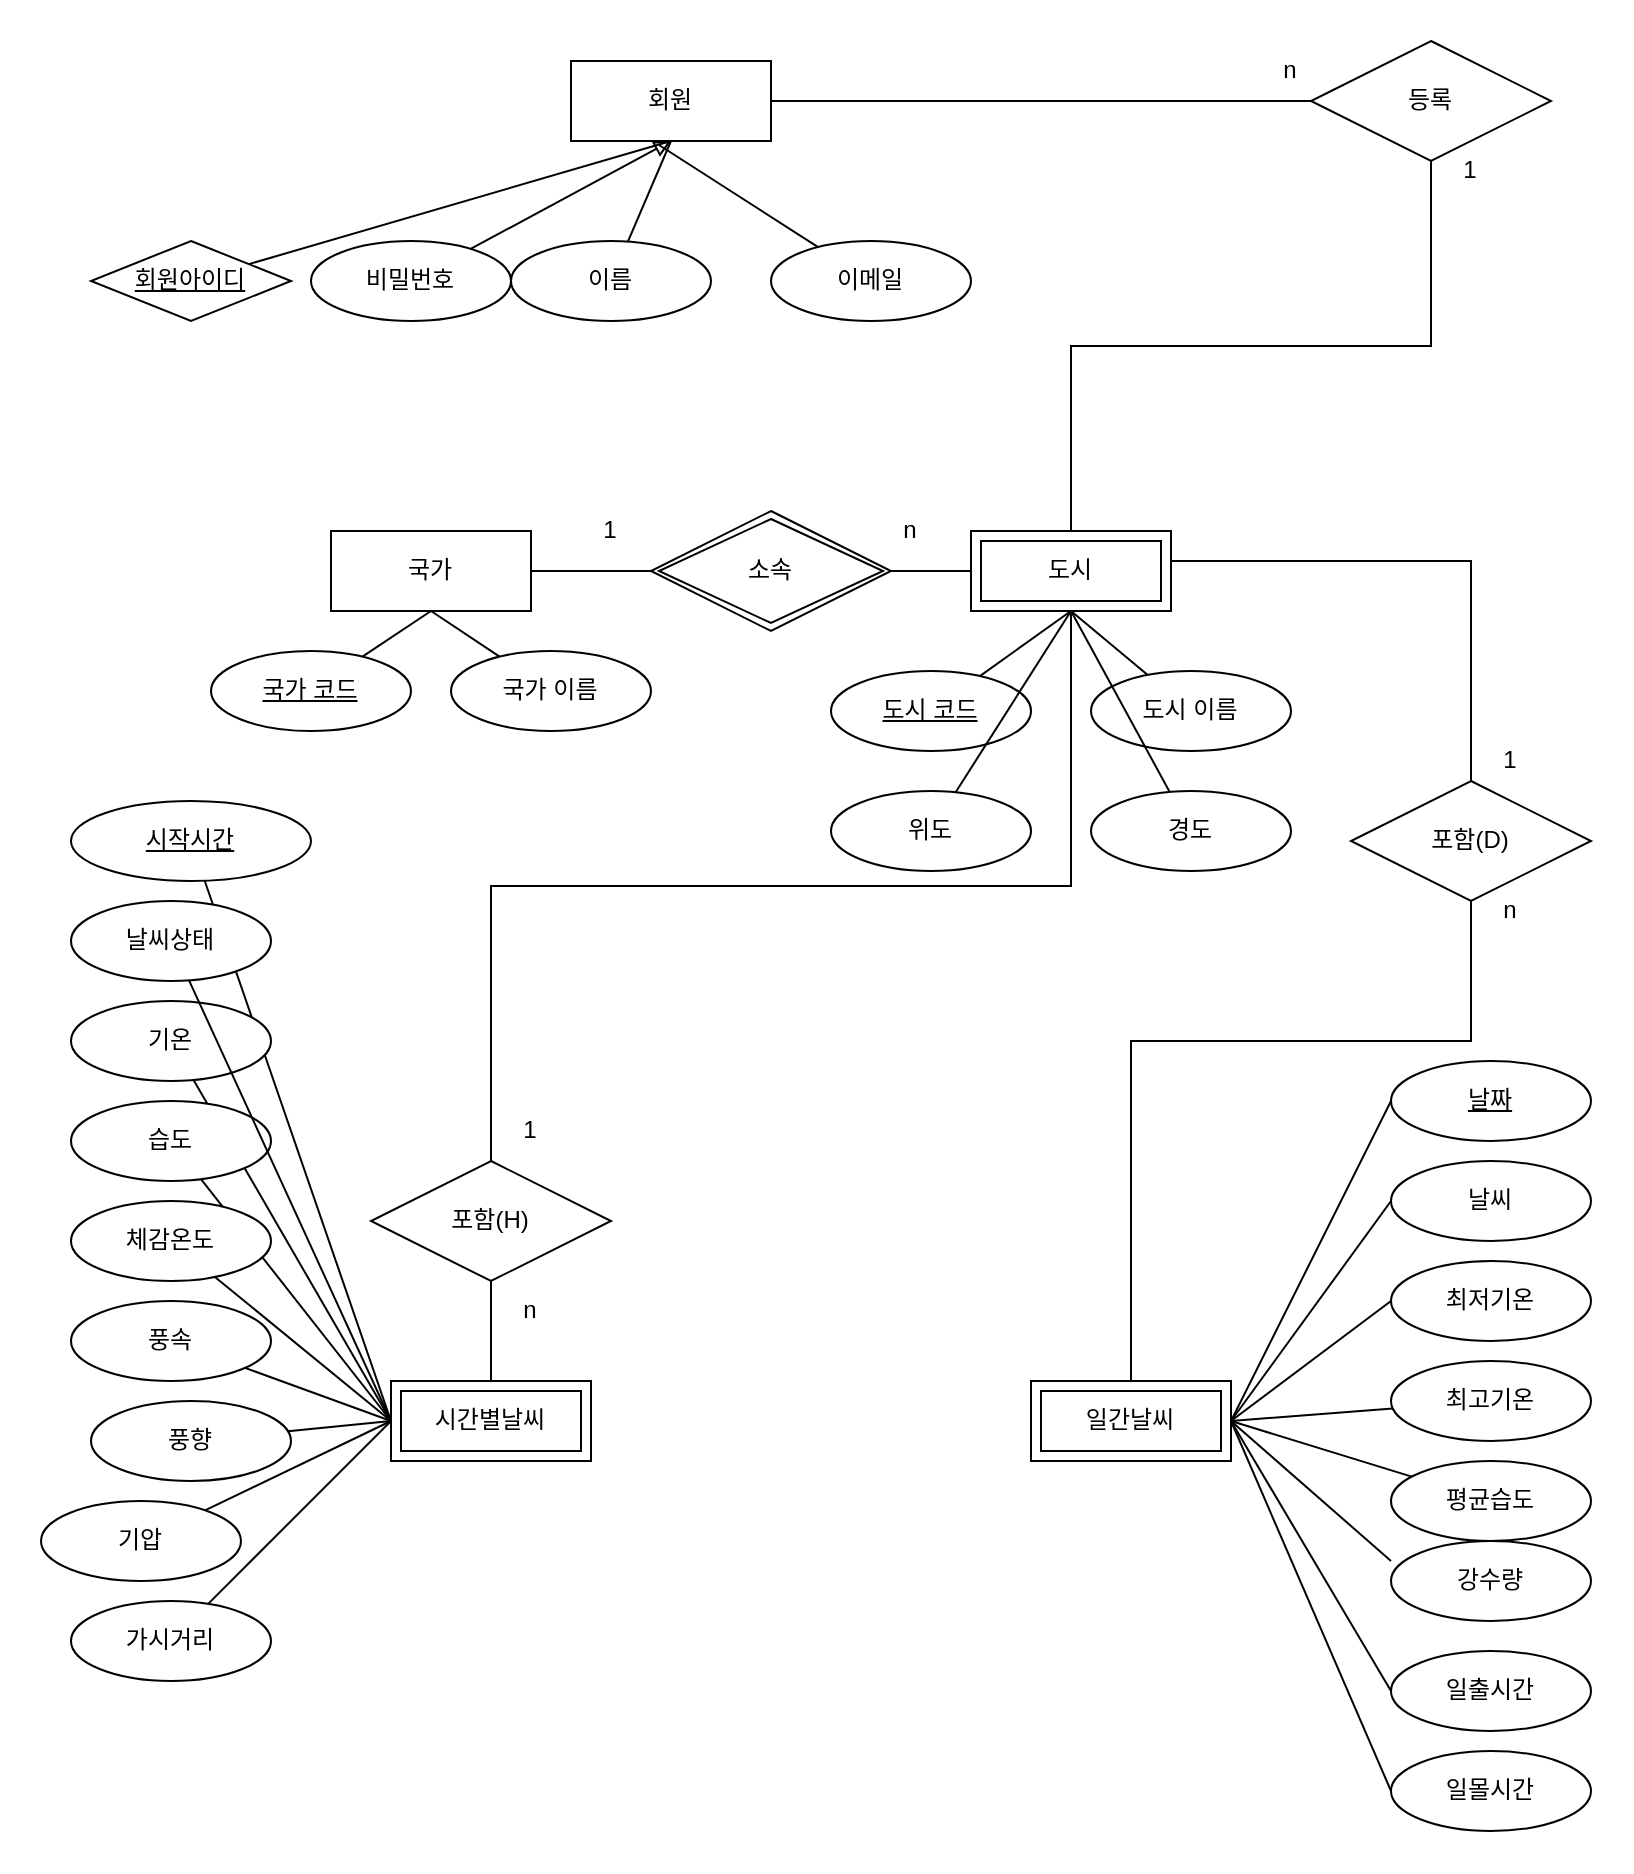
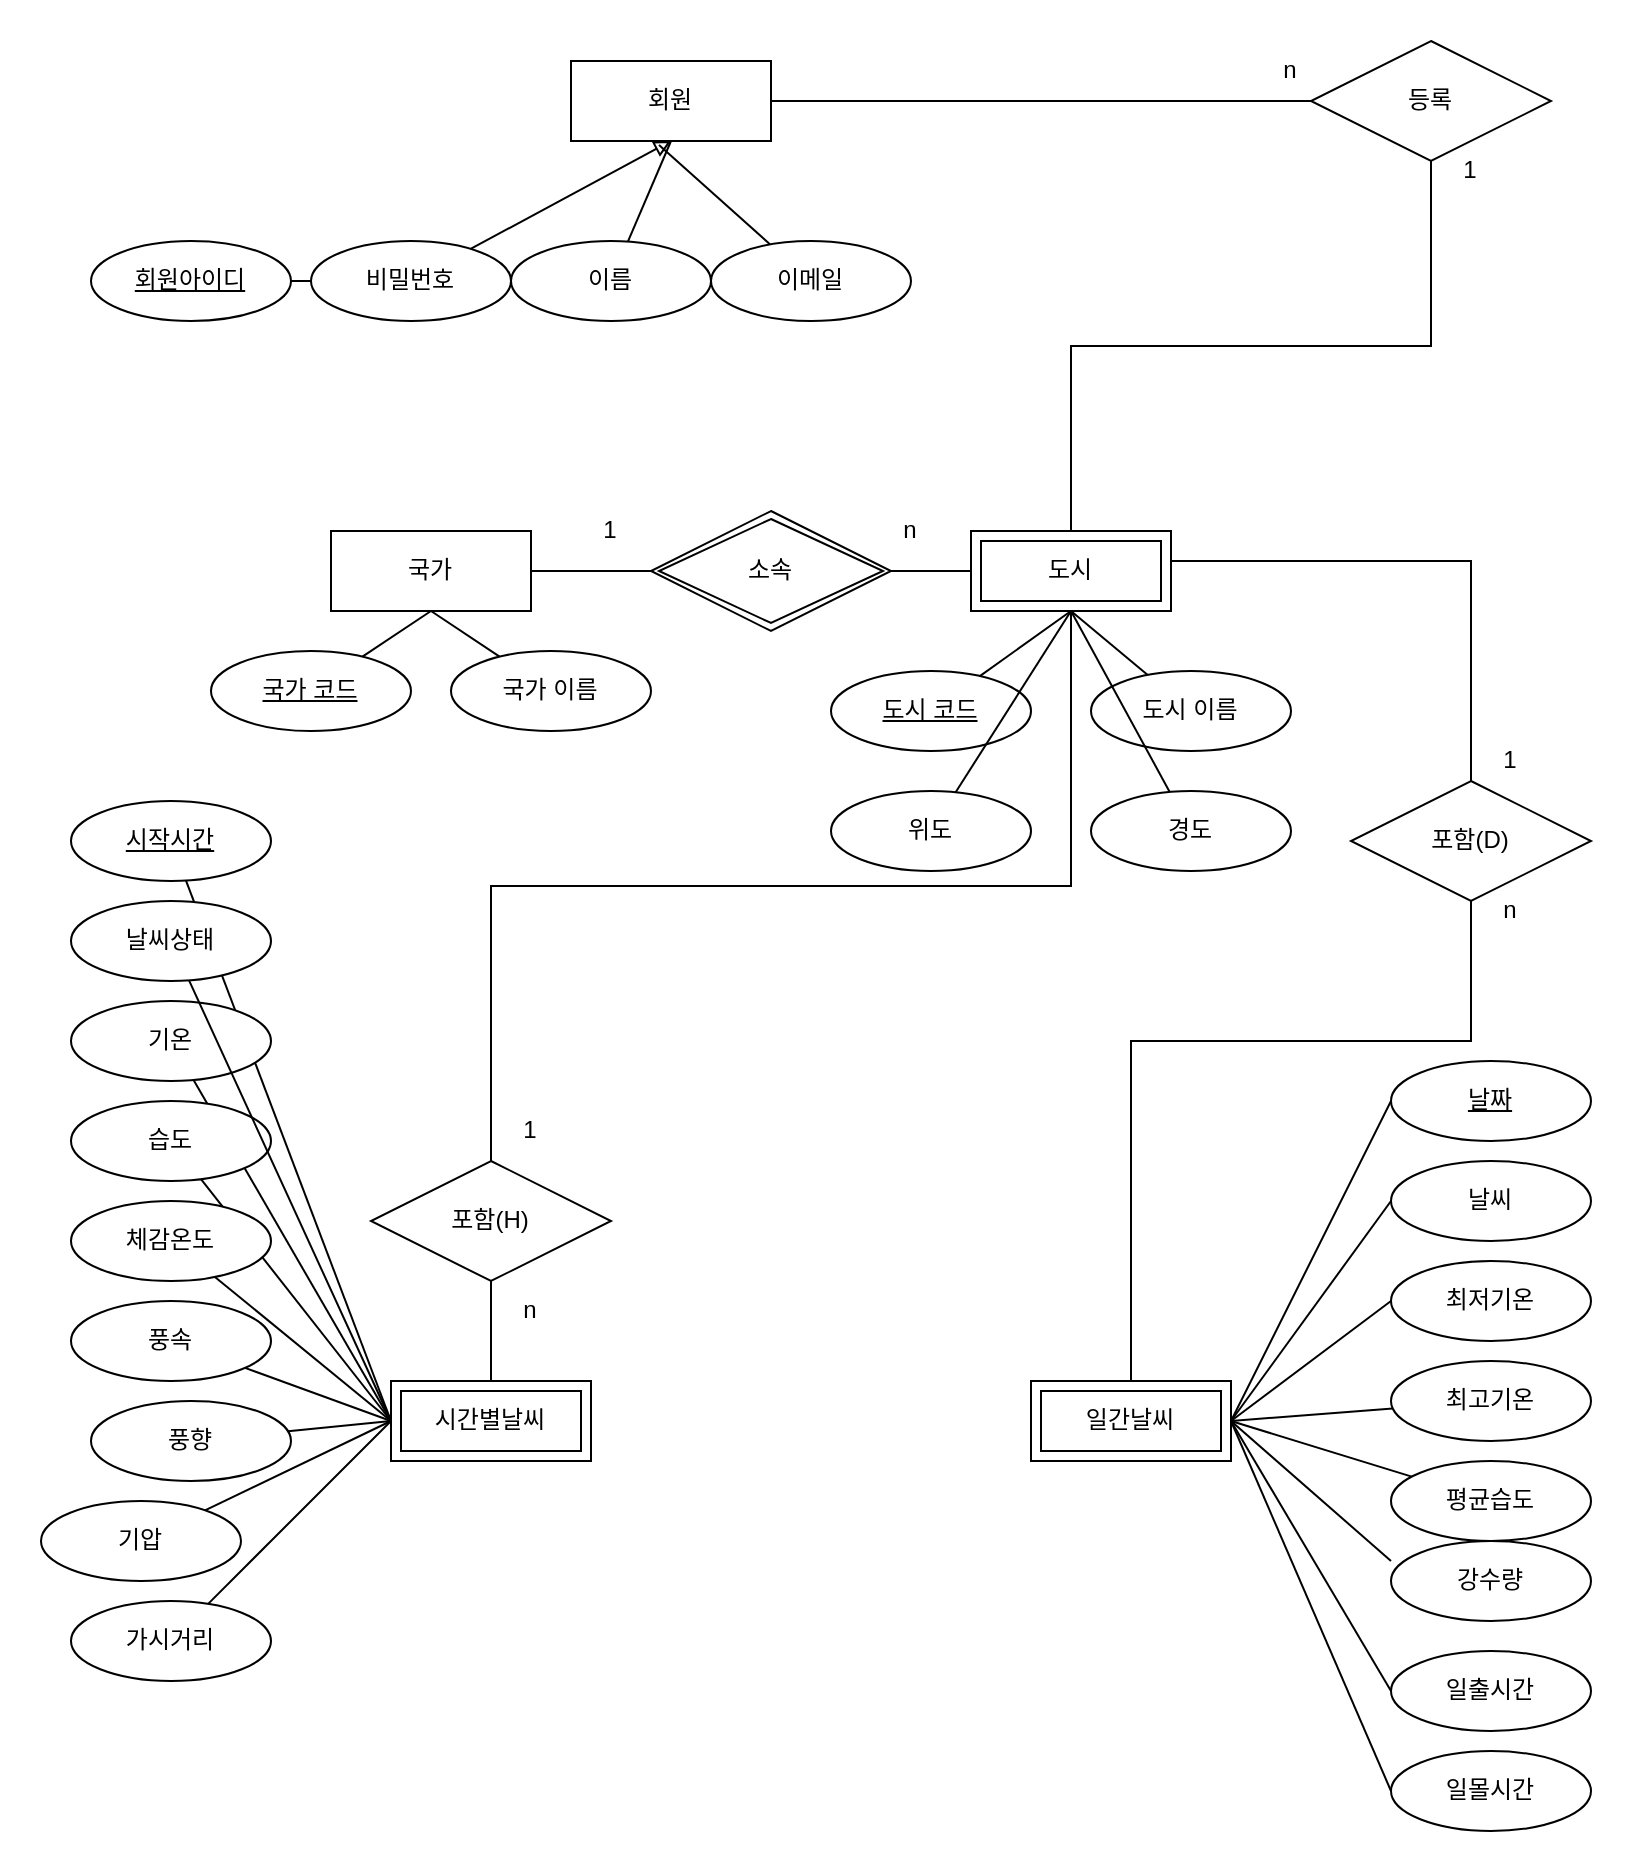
edge "회원" -- "회원아이디": now "비밀번호" -- "회원아이디"
node "회원아이디": shape diamond -> ellipse
node "이메일": moved (871, 281) -> (811, 281)
node "시작시간": size 240x80 -> 200x80
